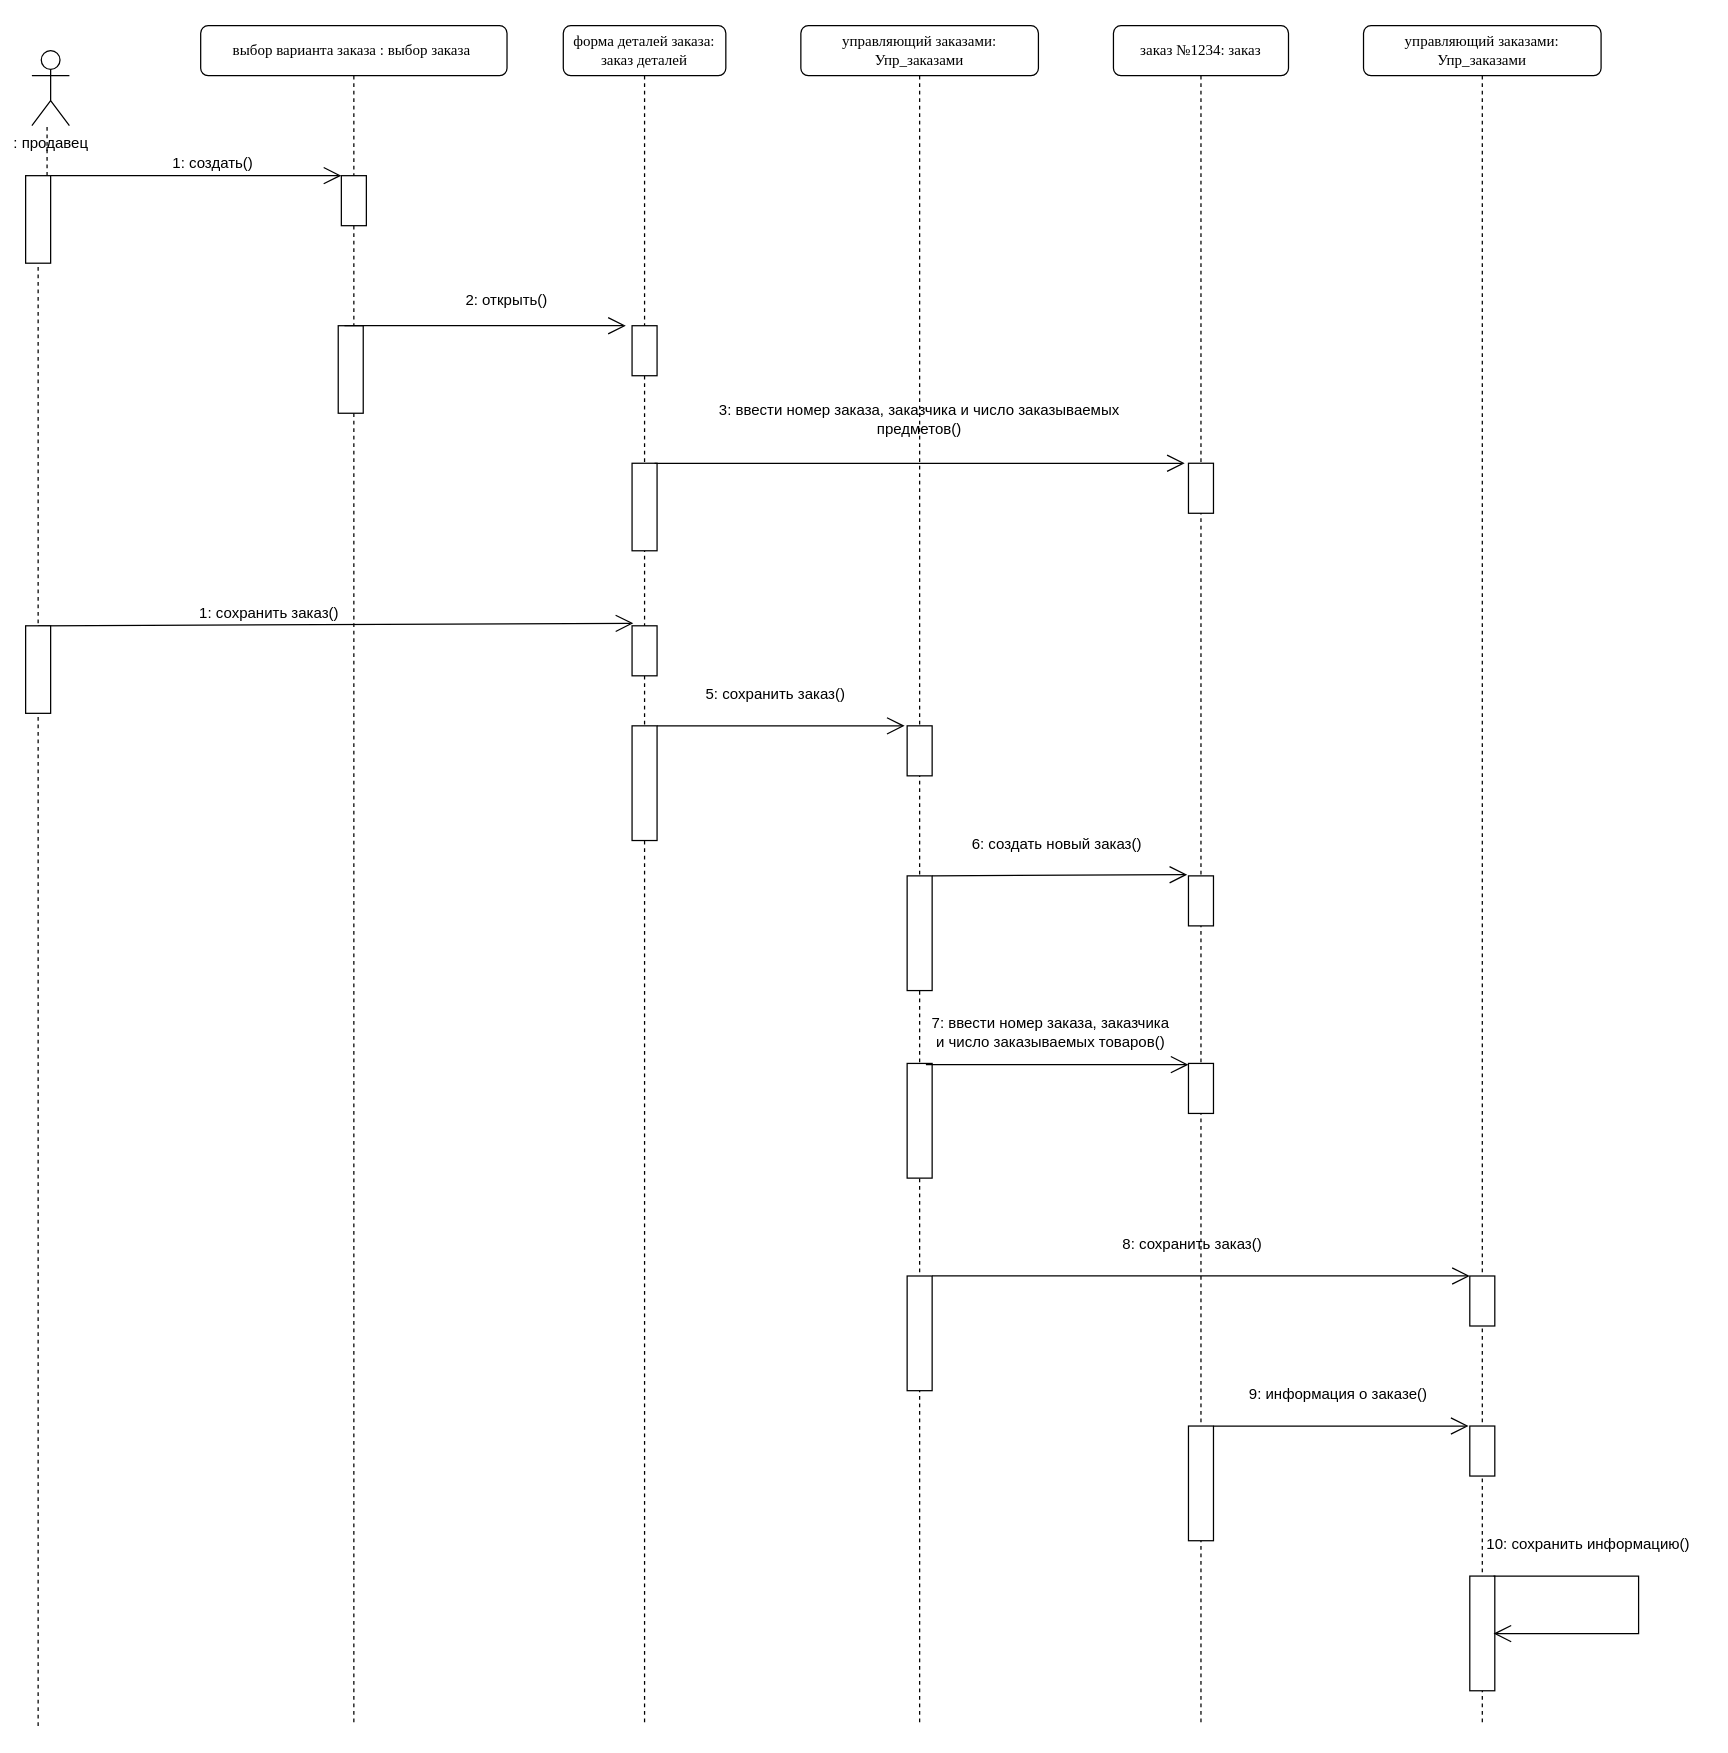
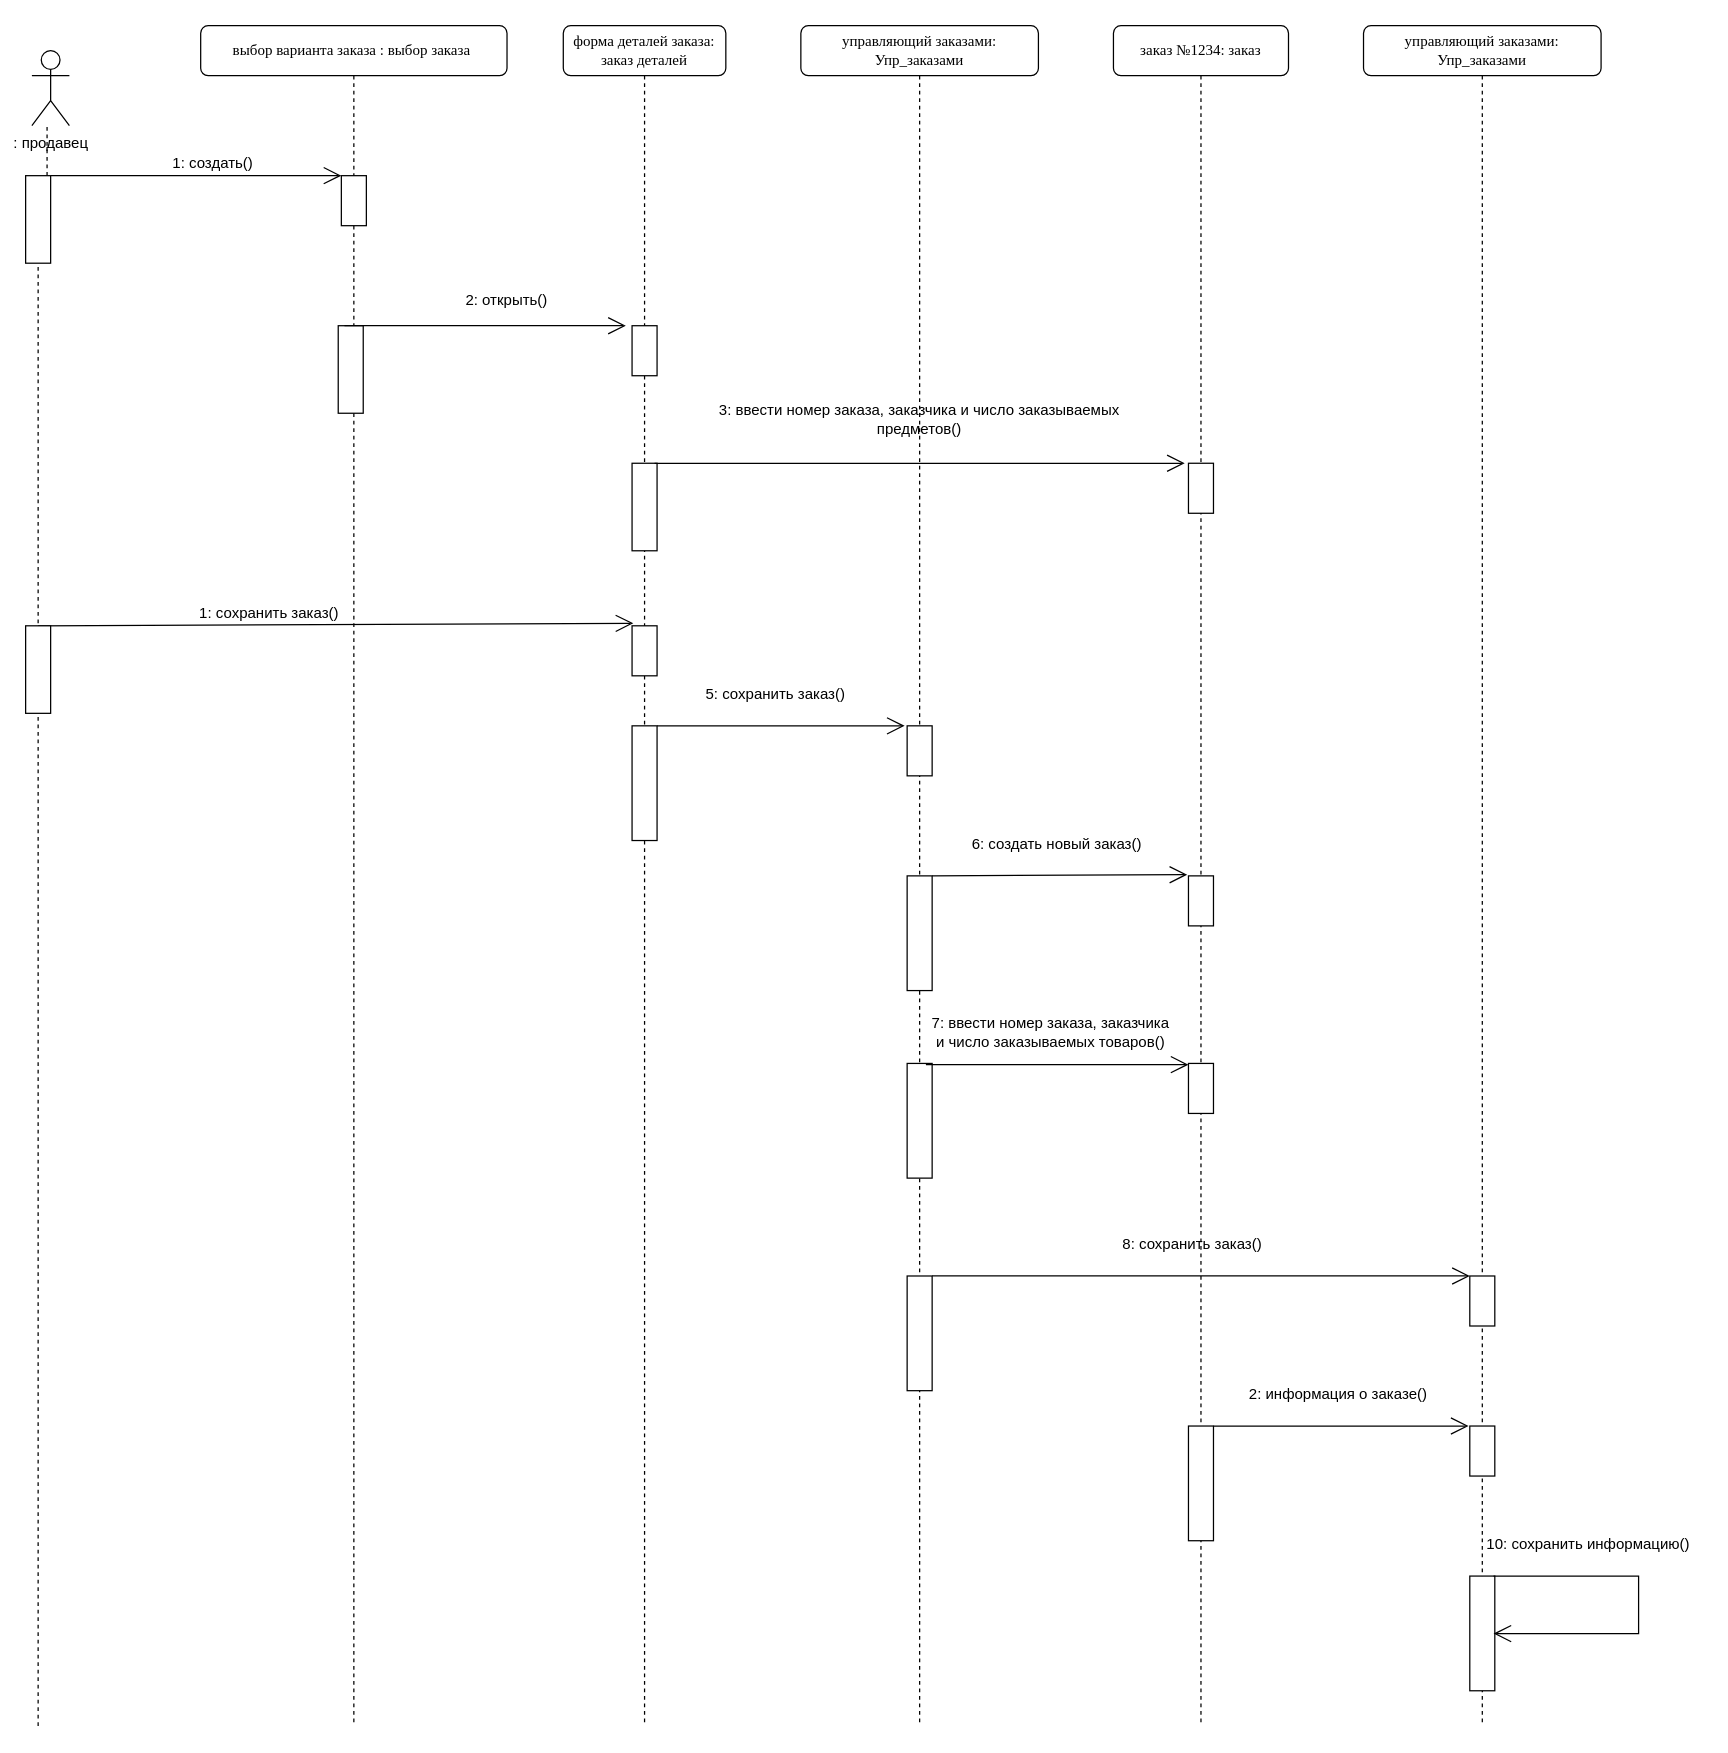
node "9: информация о заказе()": label "9: информация о заказе()" -> "2: информация о заказе()"
